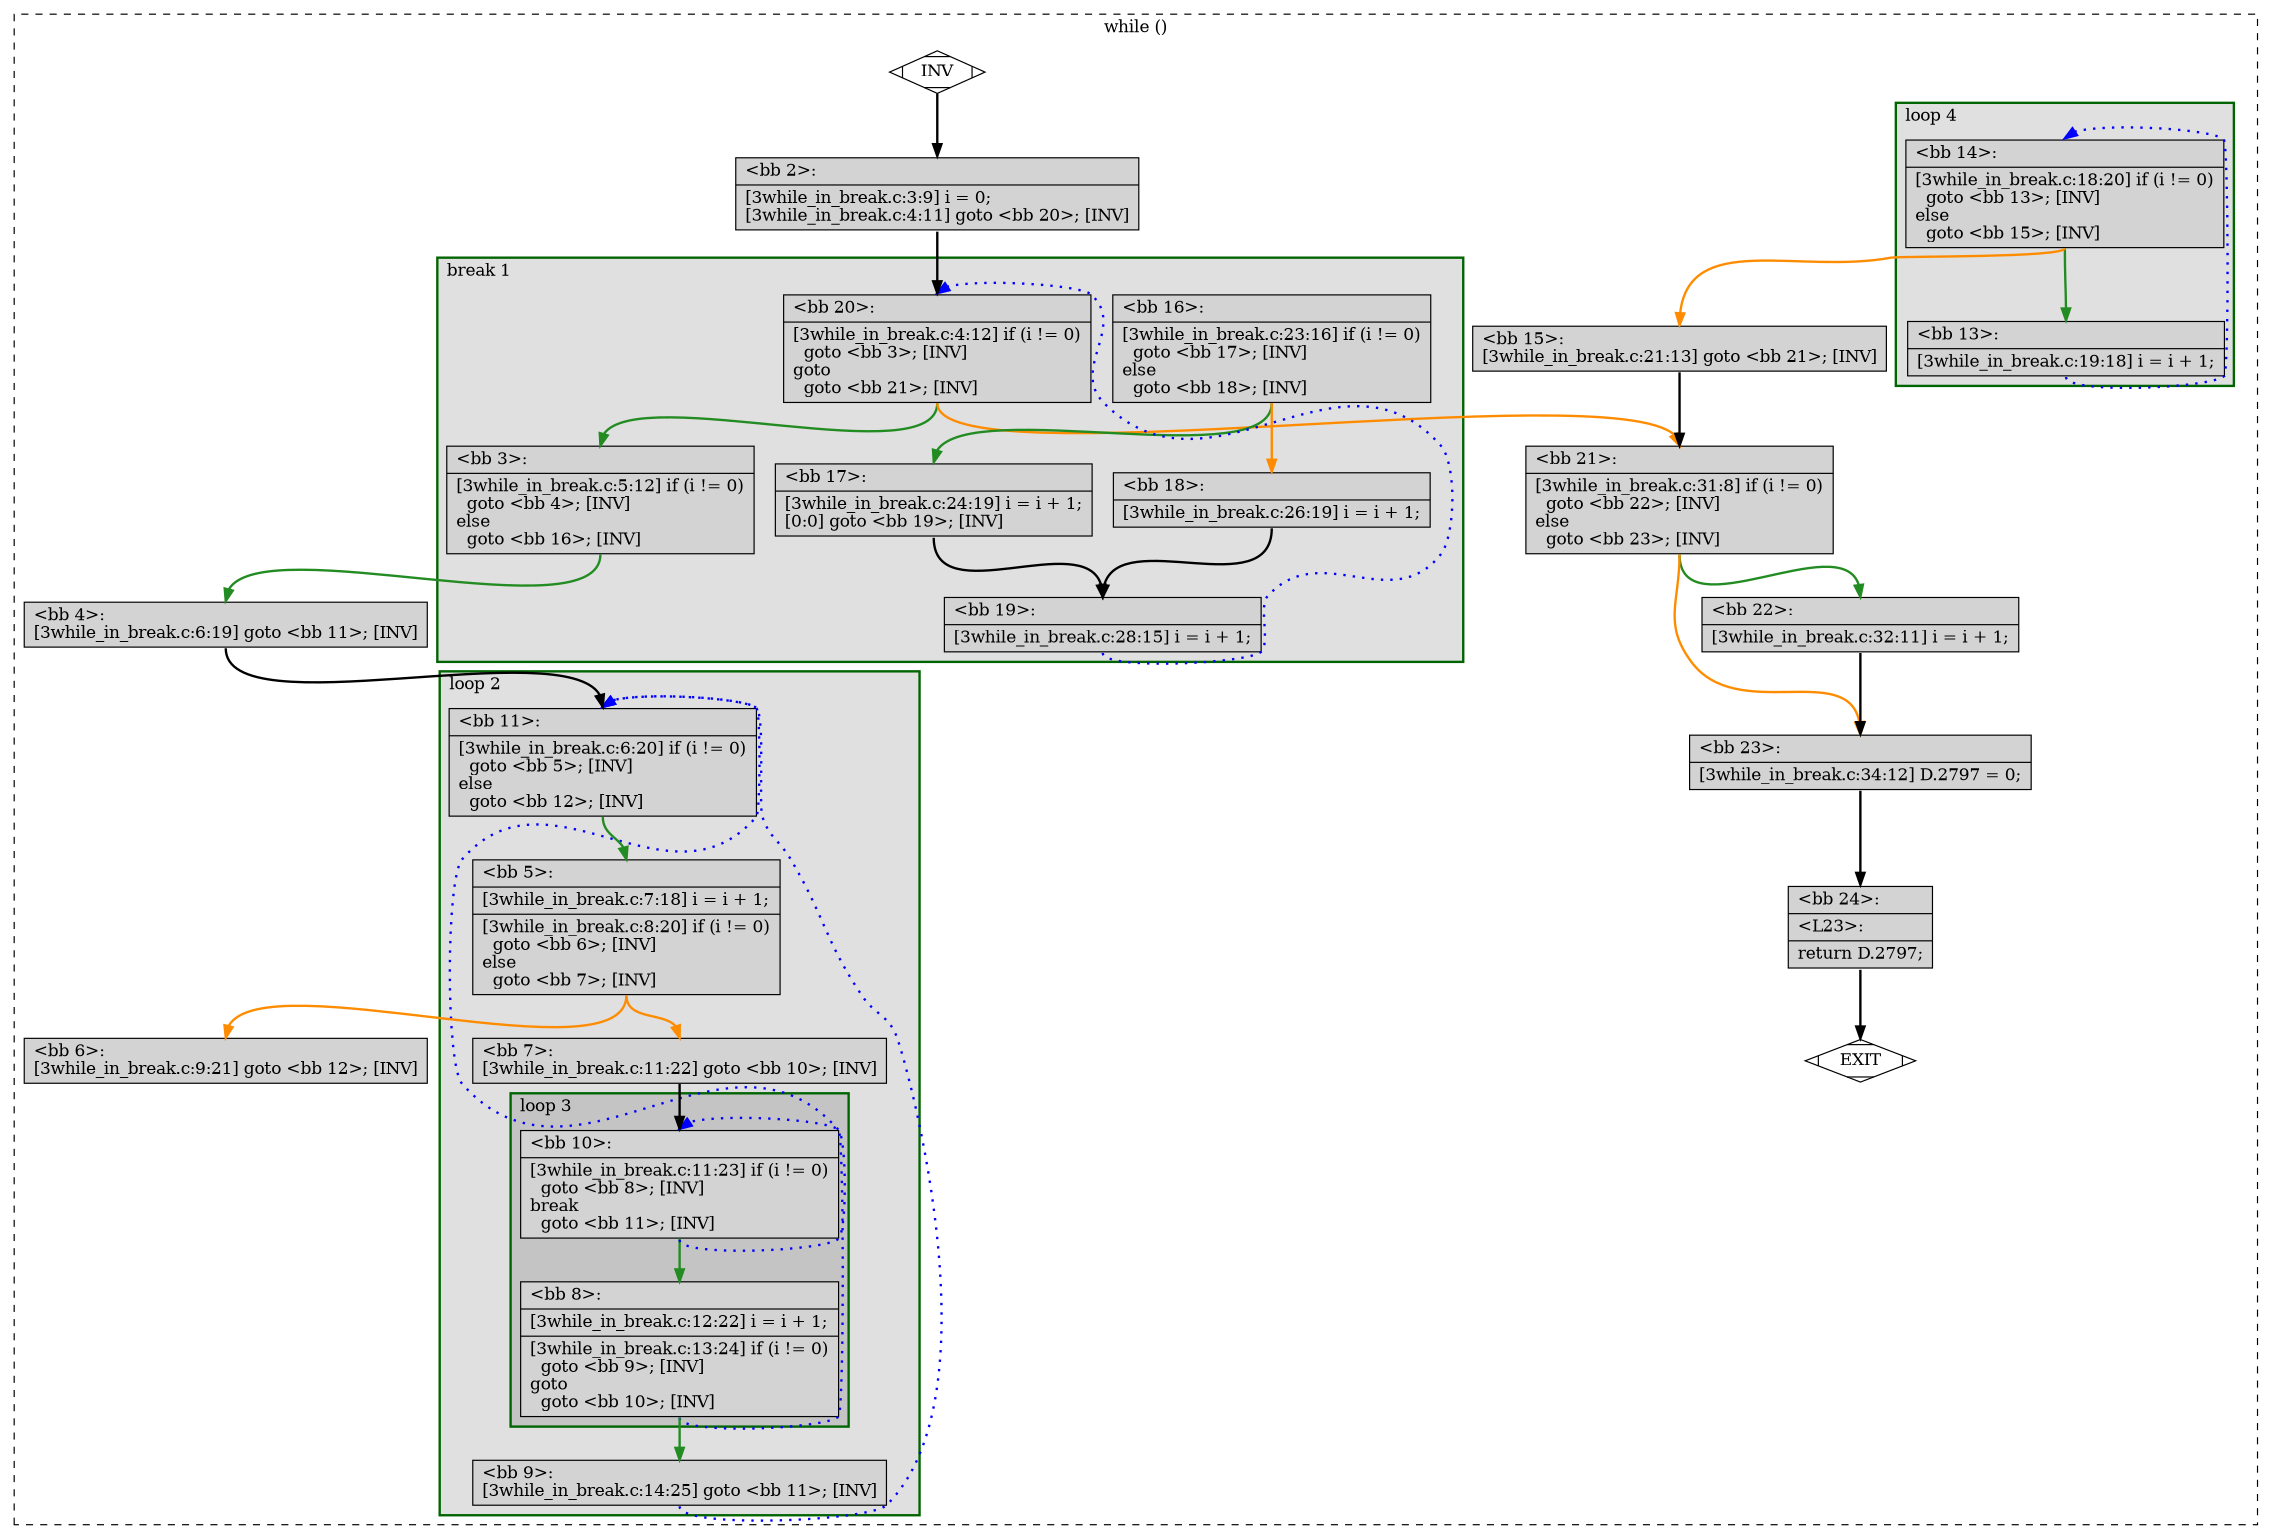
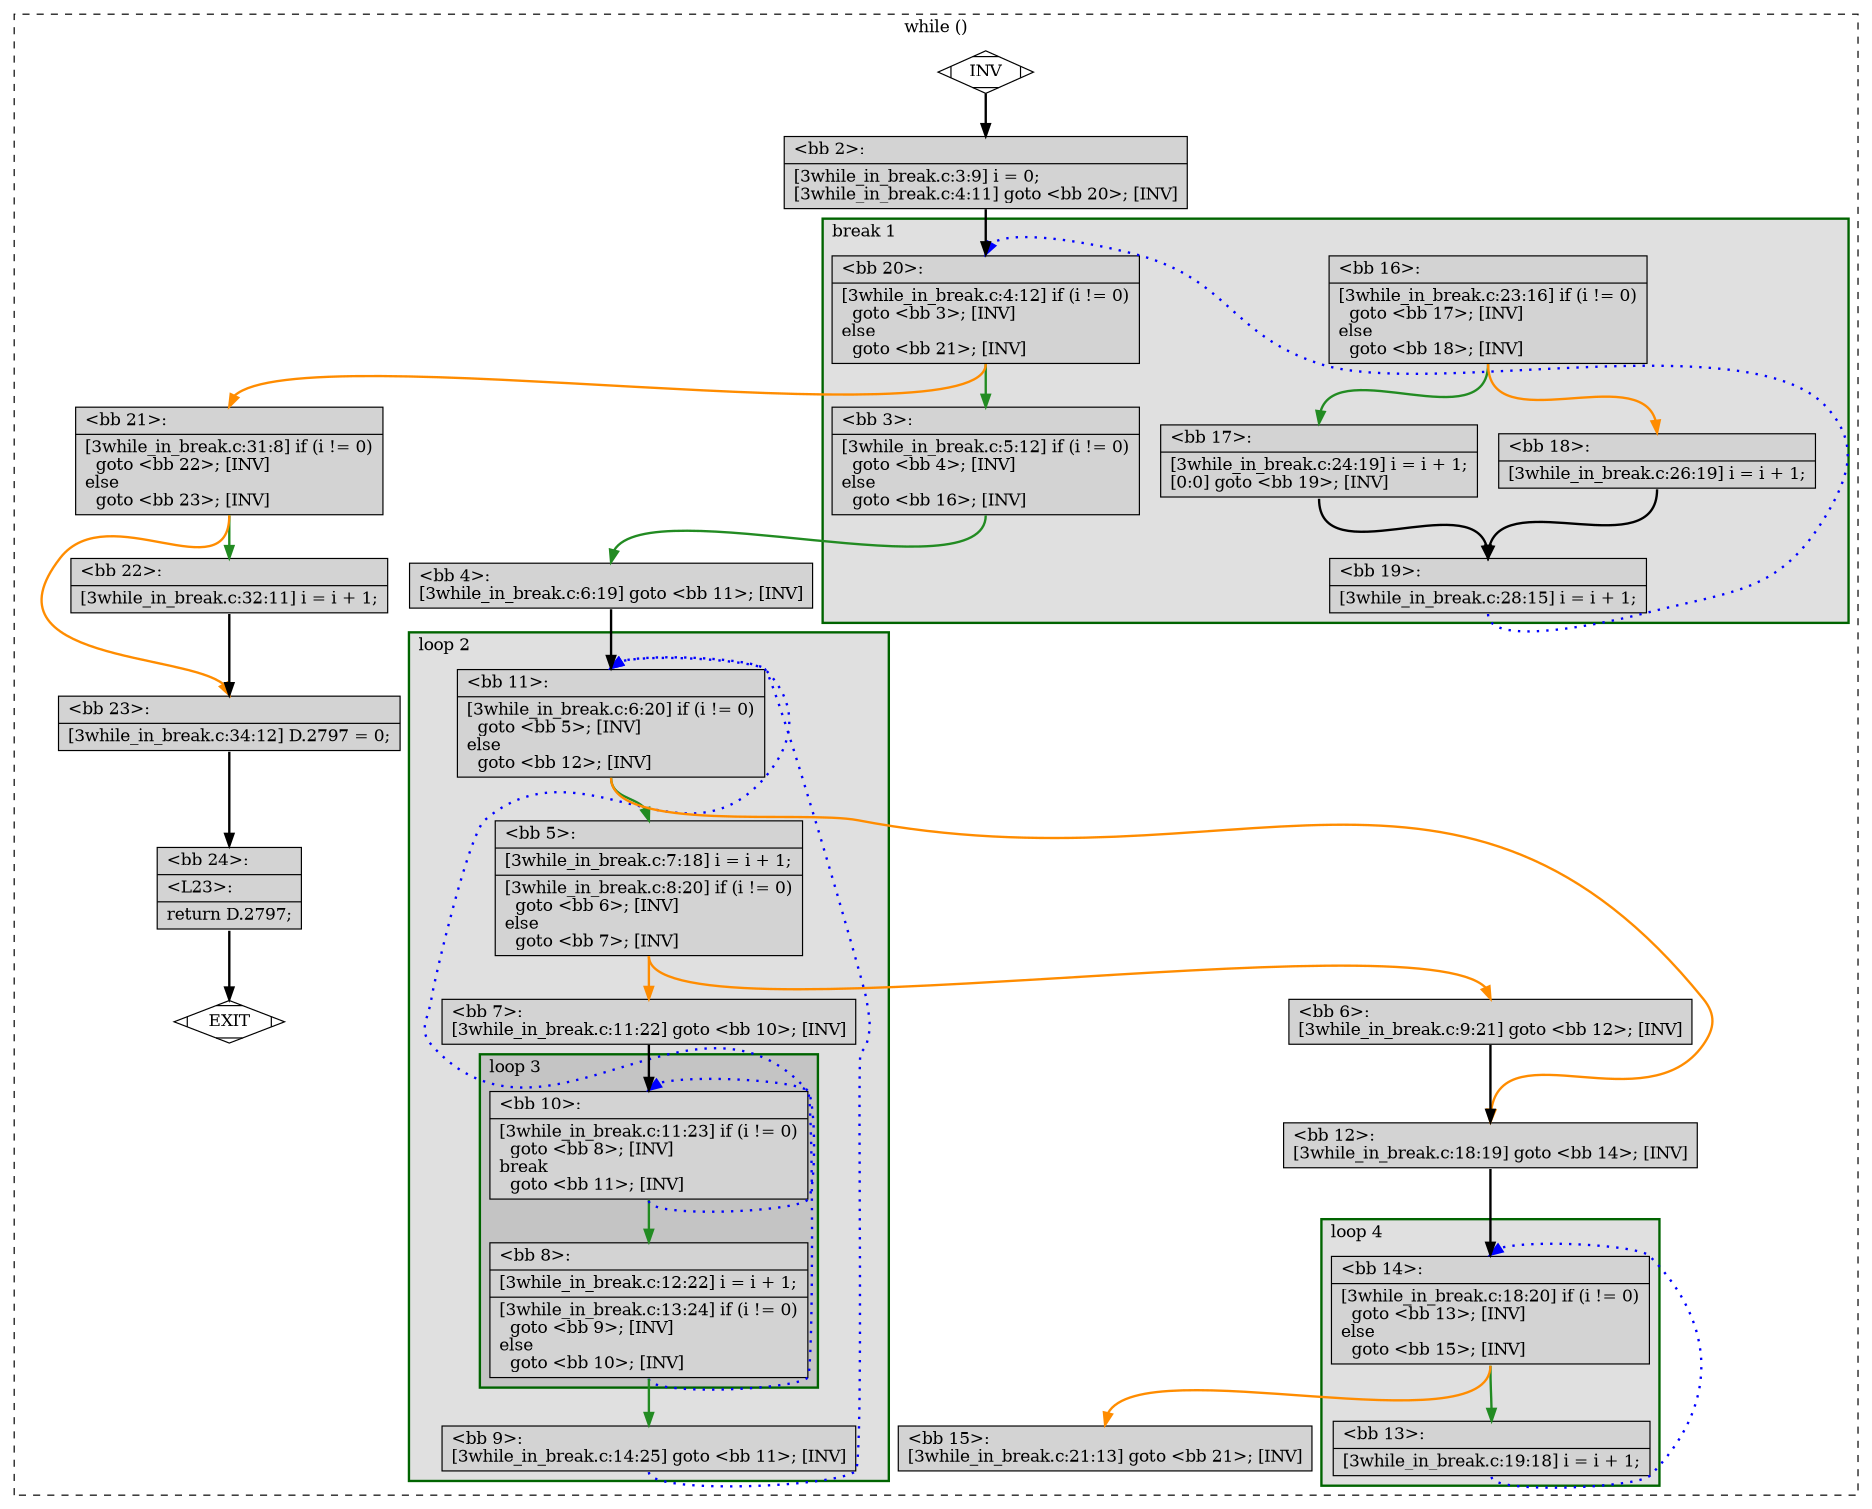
node "<bb 20>:": text "goto" -> "else"
edge "<bb 15>:" -> "<bb 21>:": removed
node "<bb 12>:": added
node "<bb 8>:": text "goto" -> "else"
